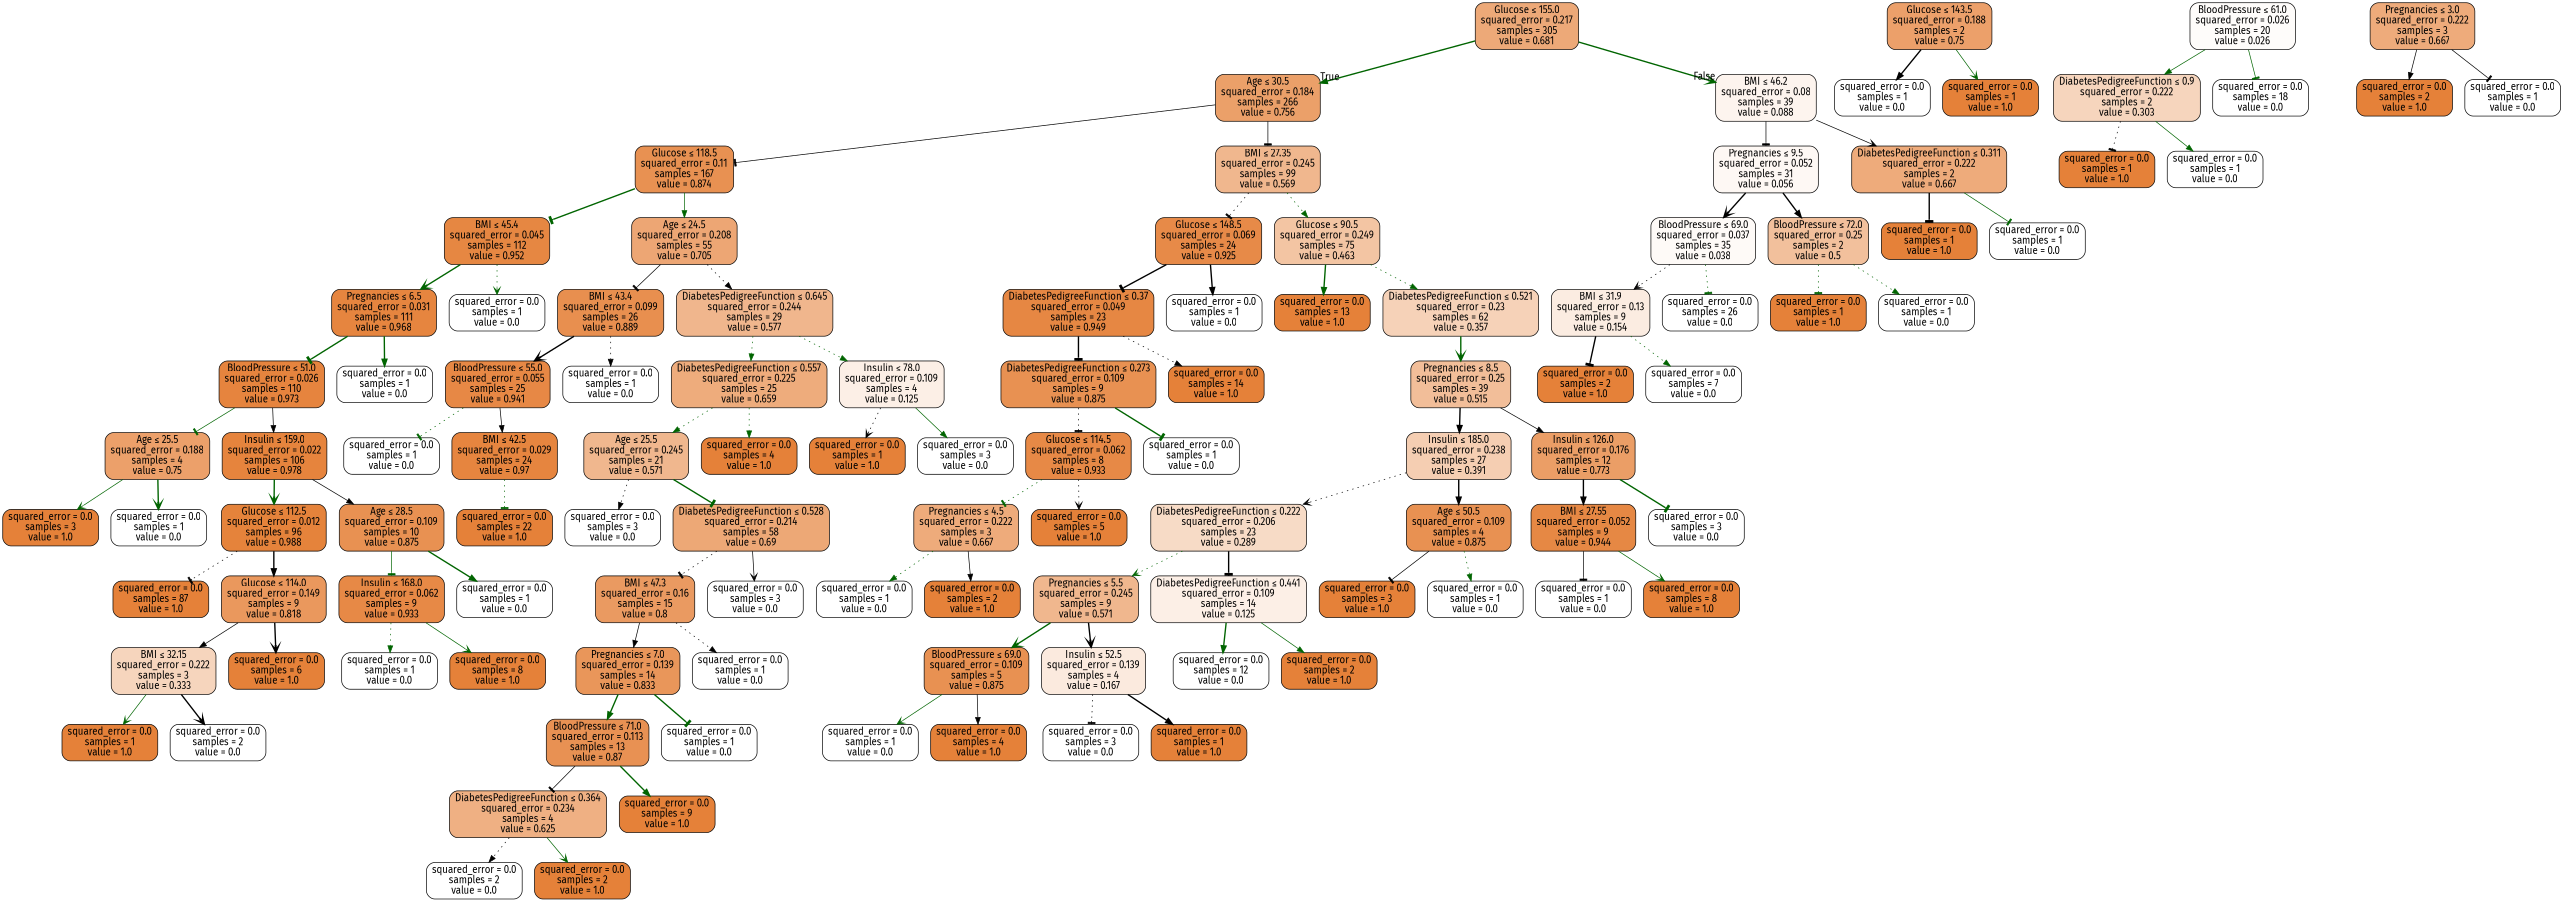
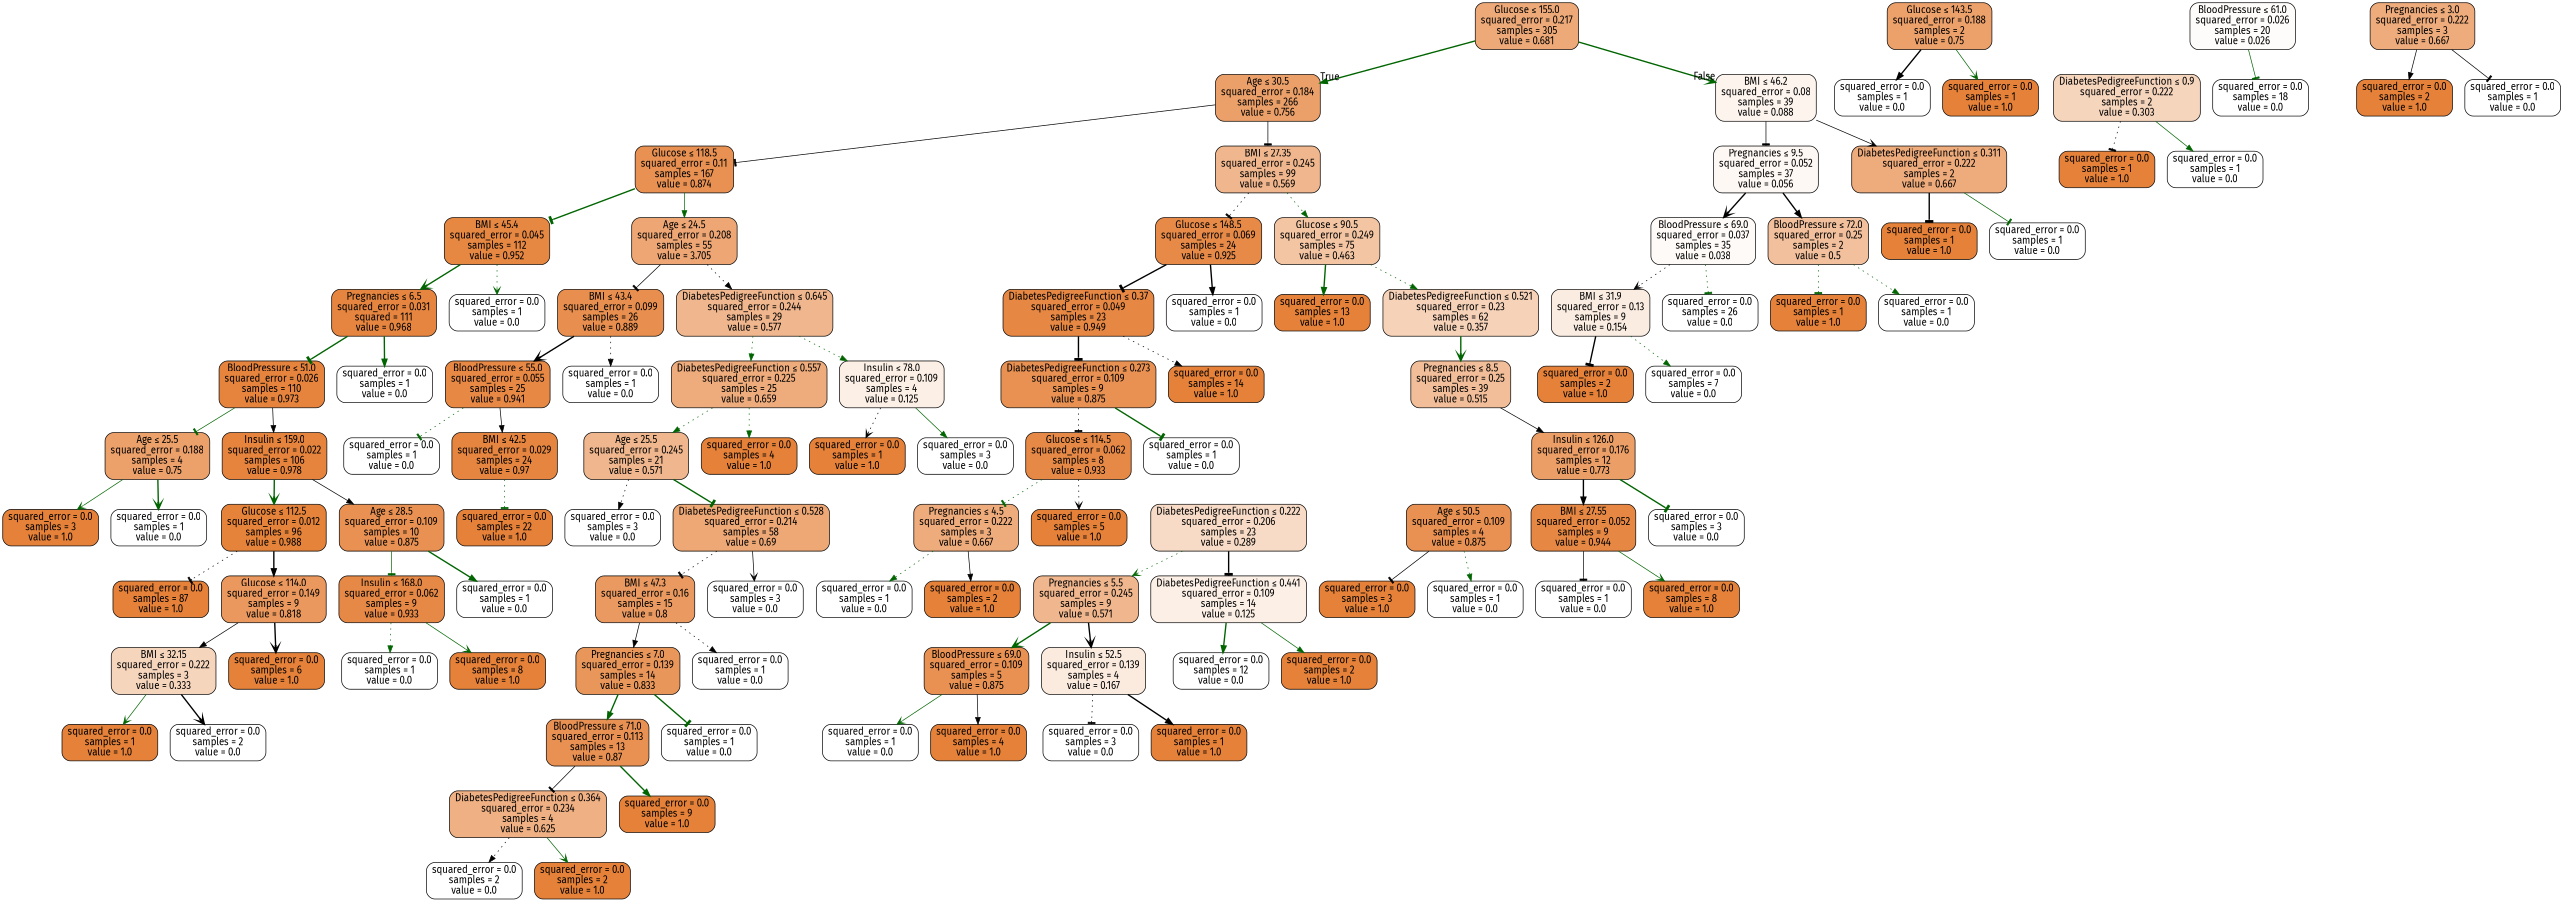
edge "BloodPressure ≤ 61.0" -> "DiabetesPedigreeFunction ≤ 0.9": removed
node "Pregnancies ≤ 9.5": text "samples = 31" -> "samples = 37"
node "Age ≤ 24.5": text "value = 0.705" -> "value = 3.705"
node "Pregnancies ≤ 6.5": text "samples = 111" -> "squared = 111"
node "Insulin ≤ 185.0": removed
